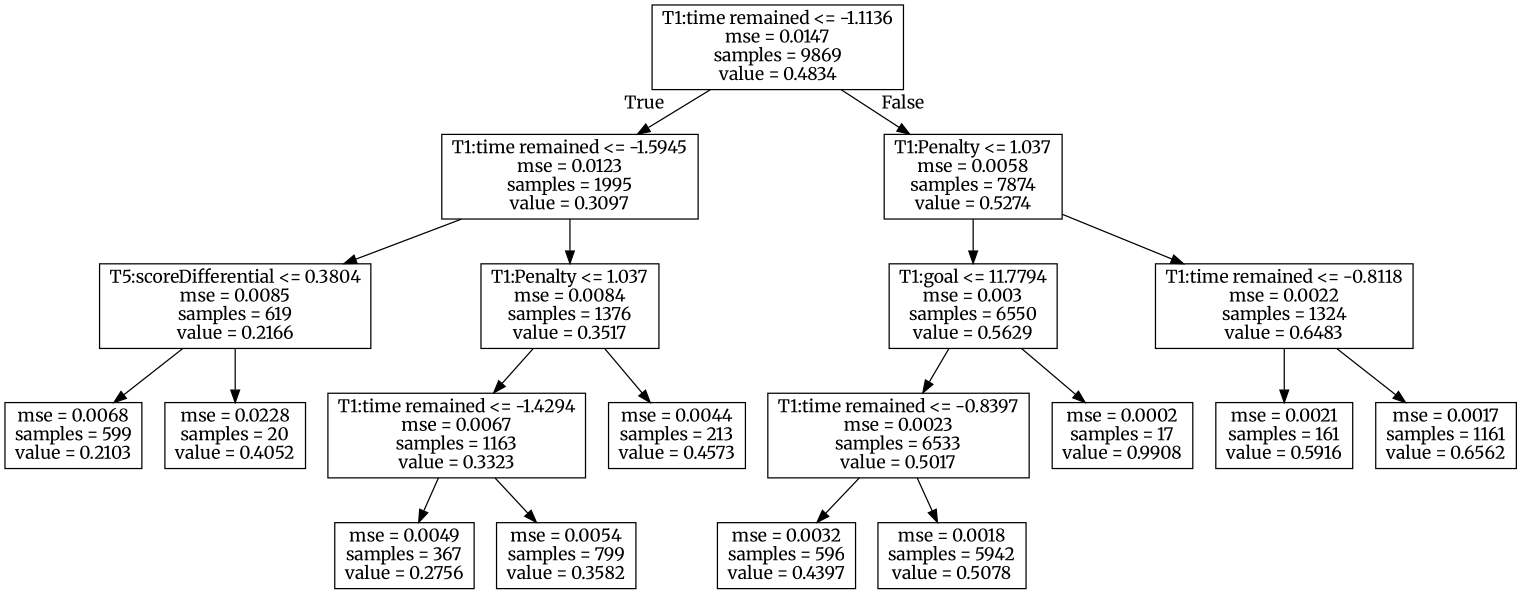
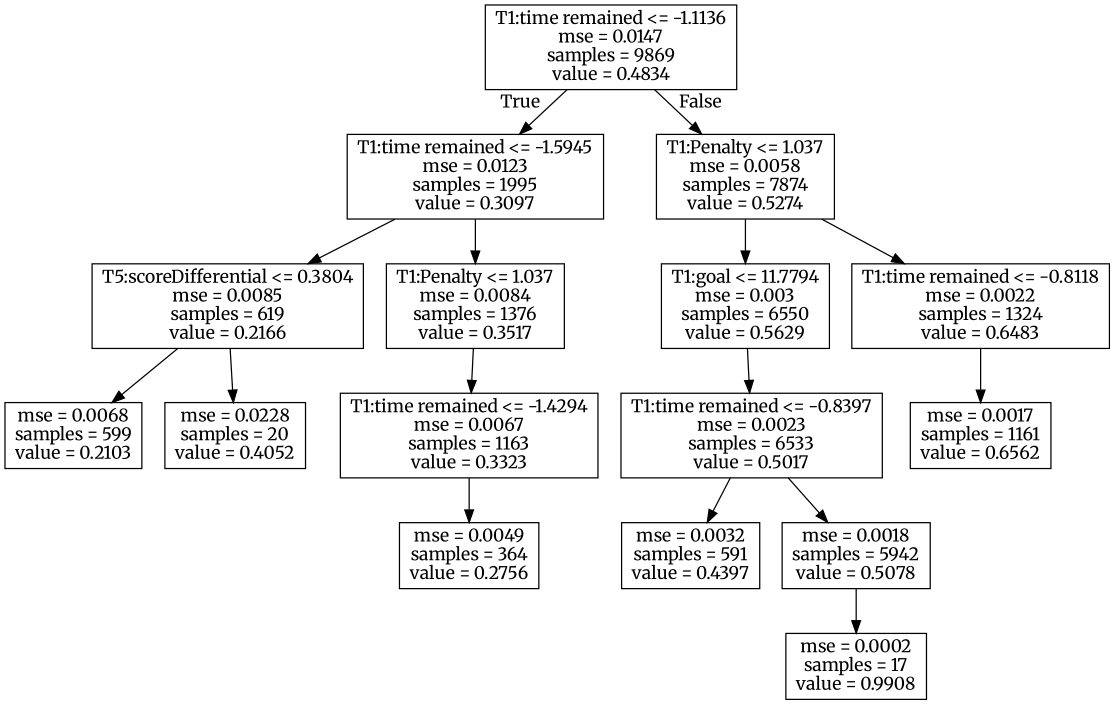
edge "T1:goal <= 11.7794 mse = 0.003 samples = 6550 value = 0.5629" -> "mse = 0.0002 samples = 17 value = 0.9908": now "mse = 0.0018 samples = 5942 value = 0.5078" -> "mse = 0.0002 samples = 17 value = 0.9908"
node "mse = 0.0044 samples = 213 value = 0.4573": removed
node "mse = 0.0021 samples = 161 value = 0.5916": removed
node "mse = 0.0049 samples = 367 value = 0.2756": label "mse = 0.0049 samples = 367 value = 0.2756" -> "mse = 0.0049 samples = 364 value = 0.2756"
node "mse = 0.0054 samples = 799 value = 0.3582": removed
node "mse = 0.0032 samples = 596 value = 0.4397": label "mse = 0.0032 samples = 596 value = 0.4397" -> "mse = 0.0032 samples = 591 value = 0.4397"
